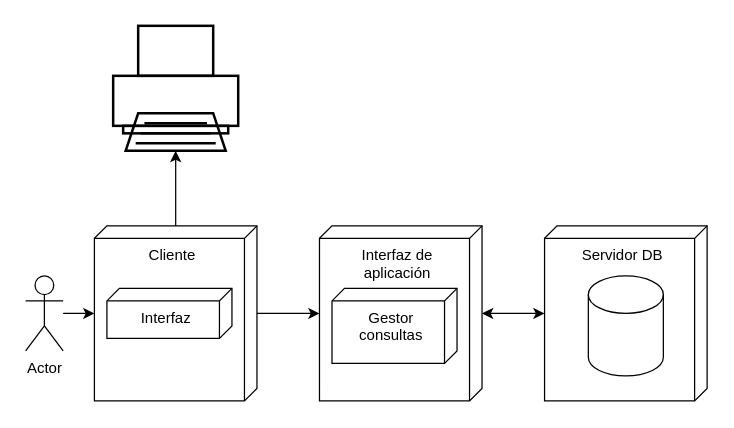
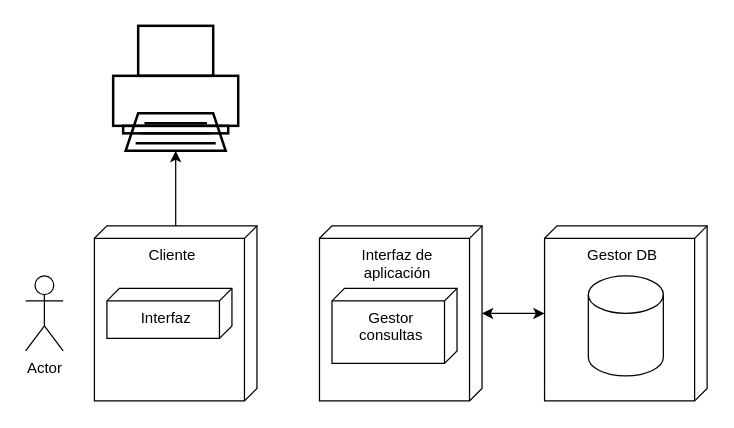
node "Servidor DB": label "Servidor DB" -> "Gestor DB"
edge "Actor" -> "Cliente": removed
edge "Cliente" -> "Interfaz de aplicación": removed
